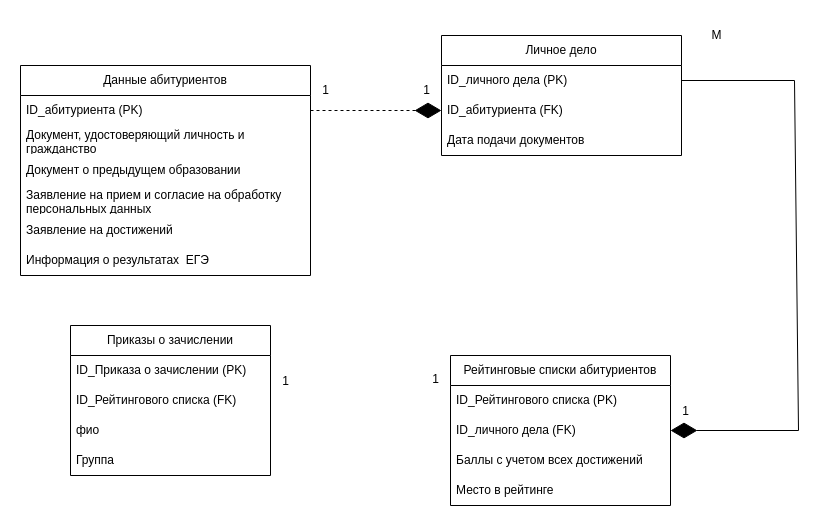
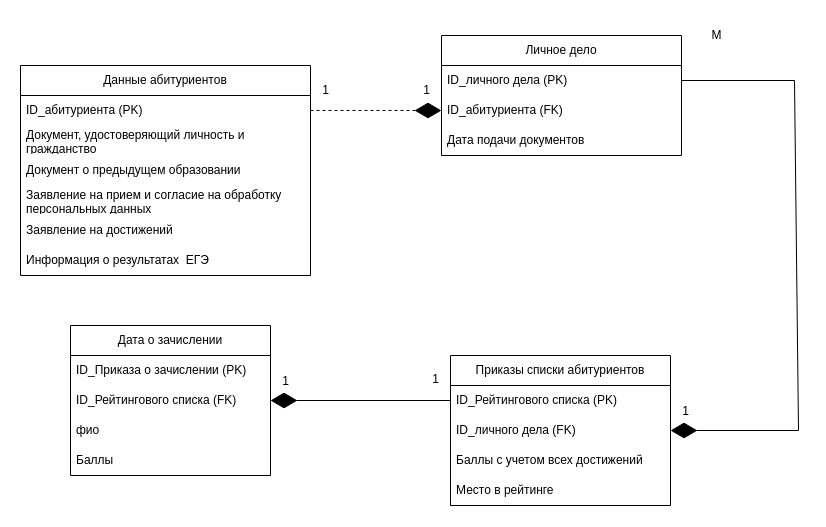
node "Приказы о зачислении": label "Приказы о зачислении" -> "Дата о зачислении"
node "Рейтинговые списки абитуриентов": label "Рейтинговые списки абитуриентов" -> "Приказы списки абитуриентов"
edge "ID_Рейтингового списка (PK)" -> "ID_Рейтингового списка (FK)": added
node "Группа": label "Группа" -> "Баллы"
